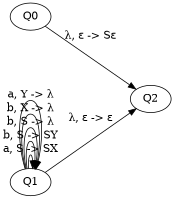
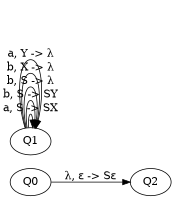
edge "Q1" -> "Q2": removed, label "λ, ε -> ε"
